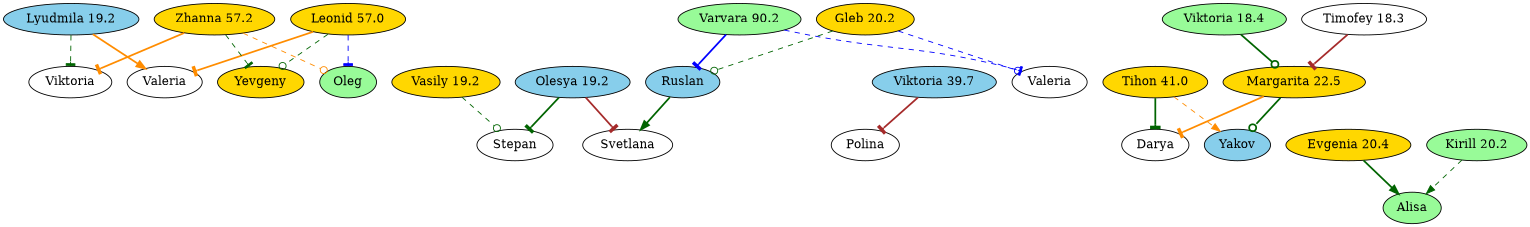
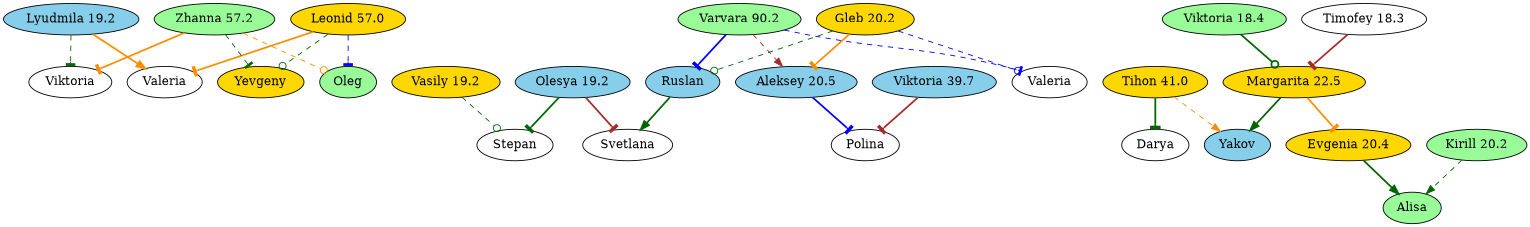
node "Zhanna 57.2": fillcolor gold -> palegreen
node "Aleksey 20.5": added
edge "Margarita 22.5" -> "Yakov": arrowhead odot -> normal
edge "Margarita 22.5" -> "Darya": now "Margarita 22.5" -> "Evgenia 20.4"
